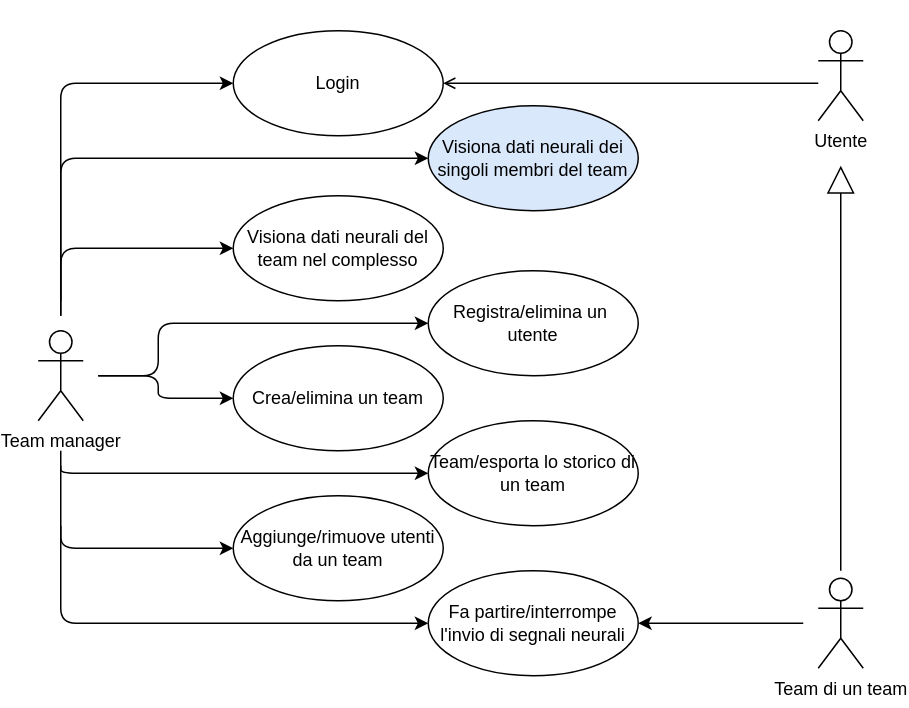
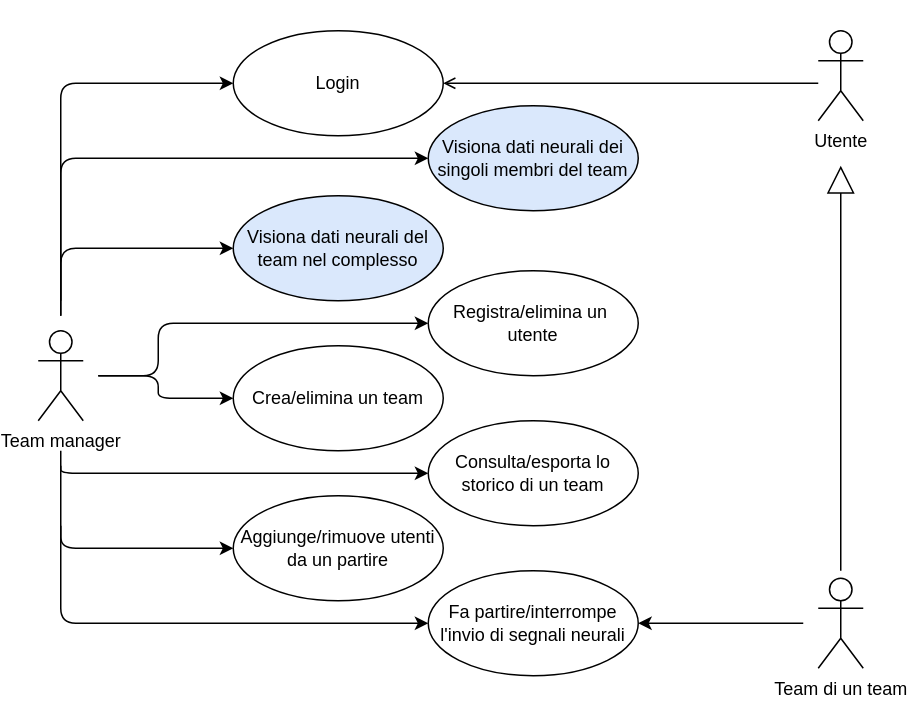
node "Visiona dati neurali del team nel complesso": fillcolor #ffffff -> #dae8fc
node "Team/esporta lo storico di un team": label "Team/esporta lo storico di un team" -> "Consulta/esporta lo storico di un team"
node "Aggiunge/rimuove utenti da un team": label "Aggiunge/rimuove utenti da un team" -> "Aggiunge/rimuove utenti da un partire"
